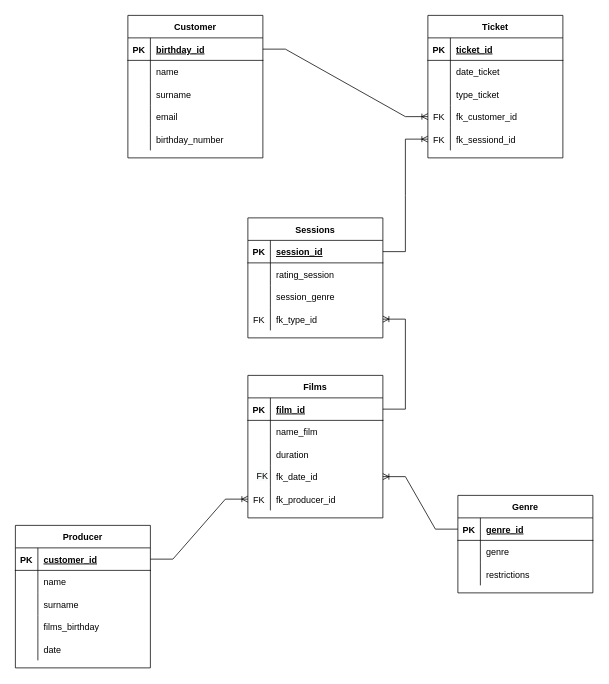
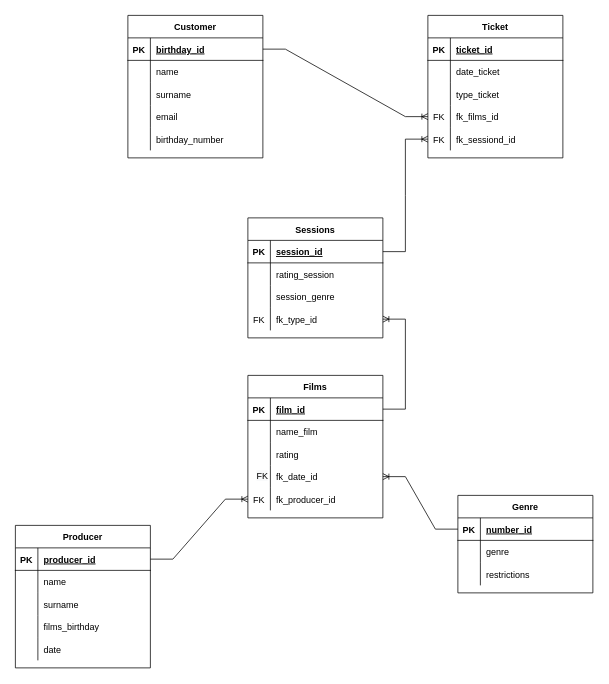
node "fk_customer_id": label "fk_customer_id" -> "fk_films_id"
node "duration": label "duration" -> "rating"
node "genre_id": label "genre_id" -> "number_id"
node "customer_id": label "customer_id" -> "producer_id"
